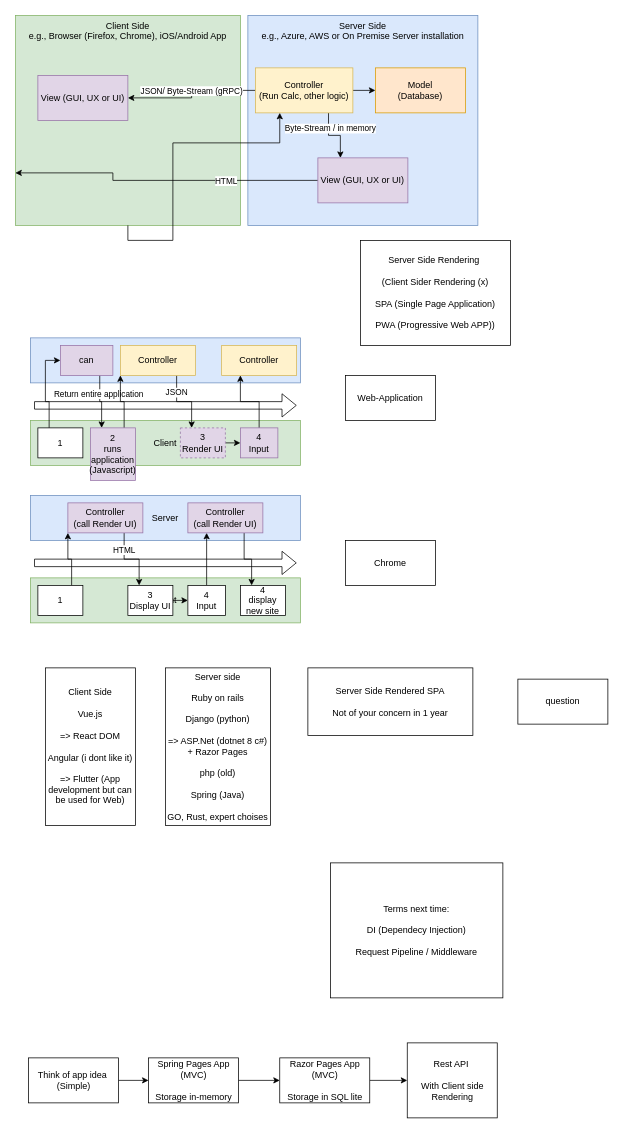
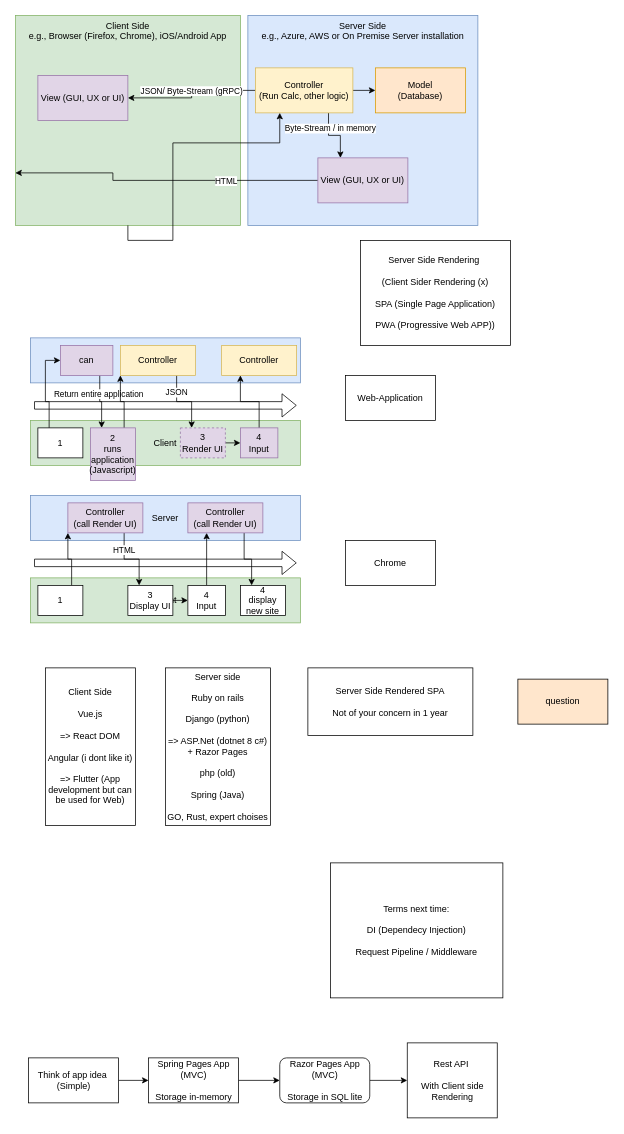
node "question": fillcolor #ffffff -> #ffe6cc
node "Razor Pages App (MVC) Storage in SQL lite": shape rectangle -> rounded rectangle
